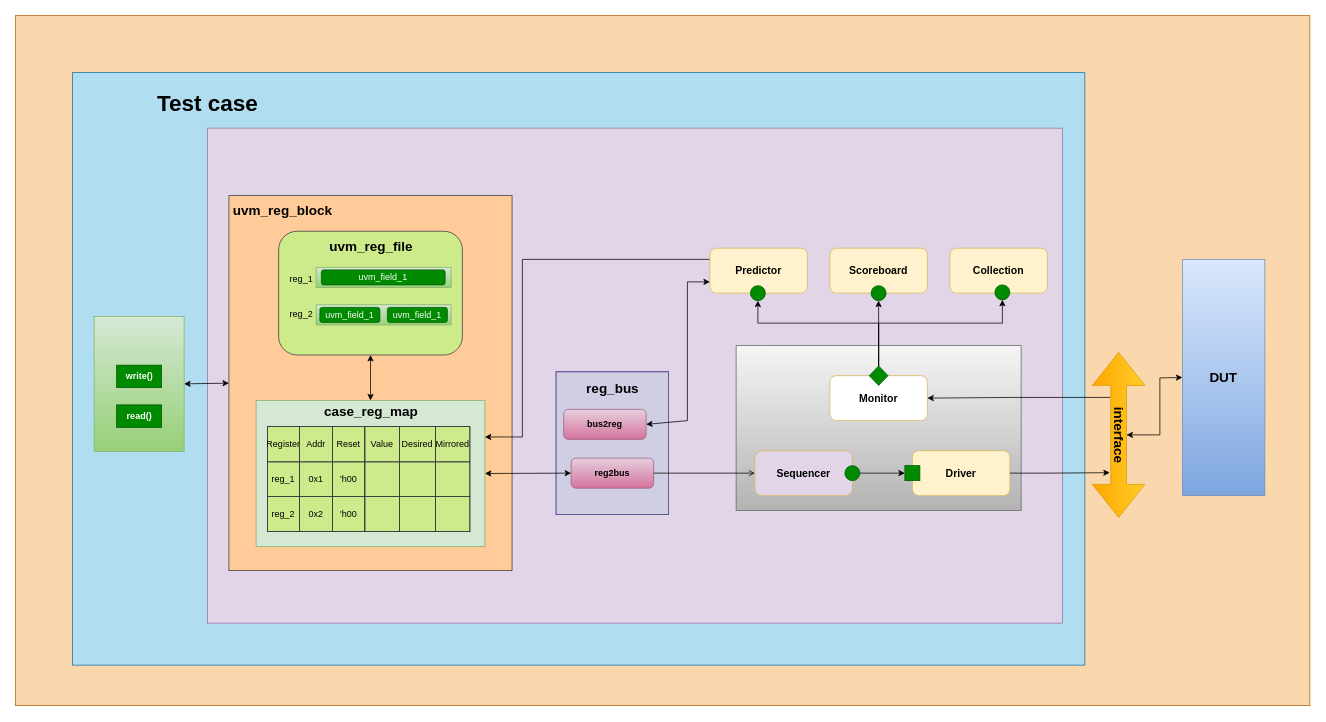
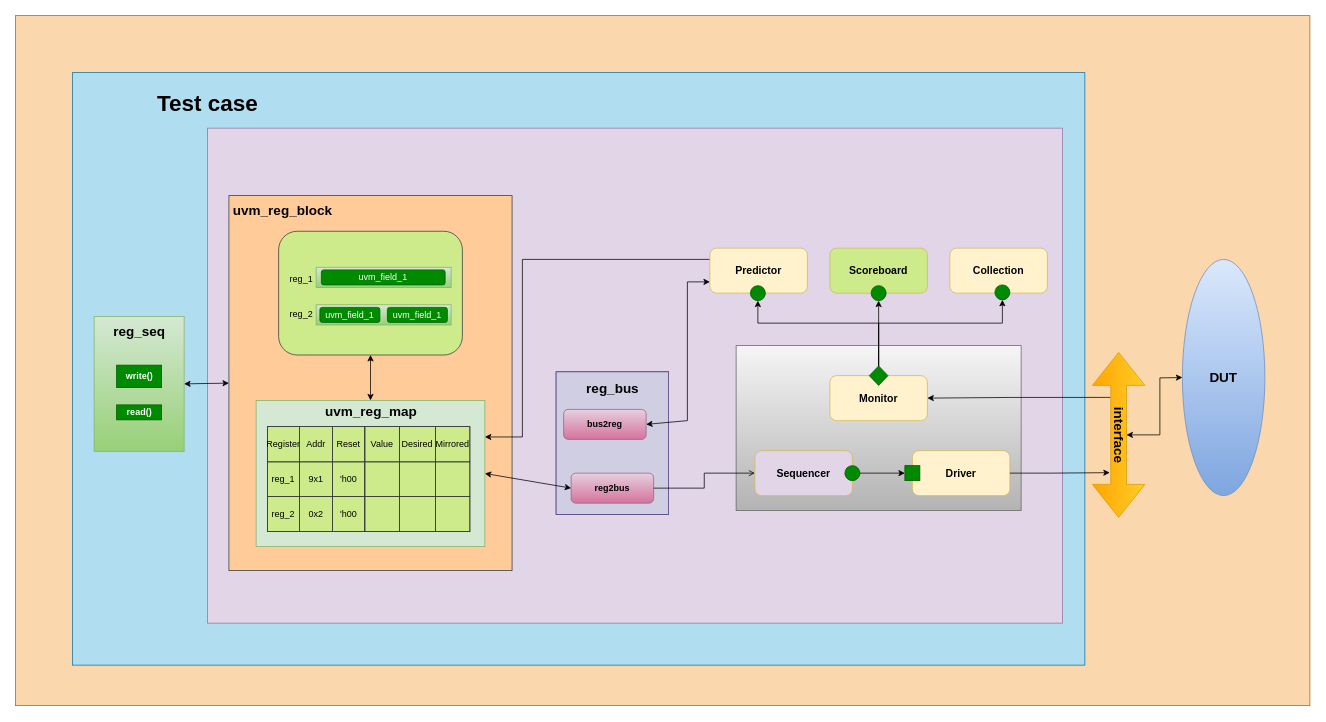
node "uvm_reg_file": removed
node "Scoreboard": fillcolor #fff2cc -> #cdeb8b
node "reg_seq": added
node "DUT": shape rectangle -> ellipse
node "Monitor": fillcolor #ffffff -> #fff2cc
node "case_reg_map": label "case_reg_map" -> "uvm_reg_map"
node "read()": size 45x23 -> 45x15
node "reg2bus": moved (612, 473) -> (612, 488)
node "0x1": label "0x1" -> "9x1"
